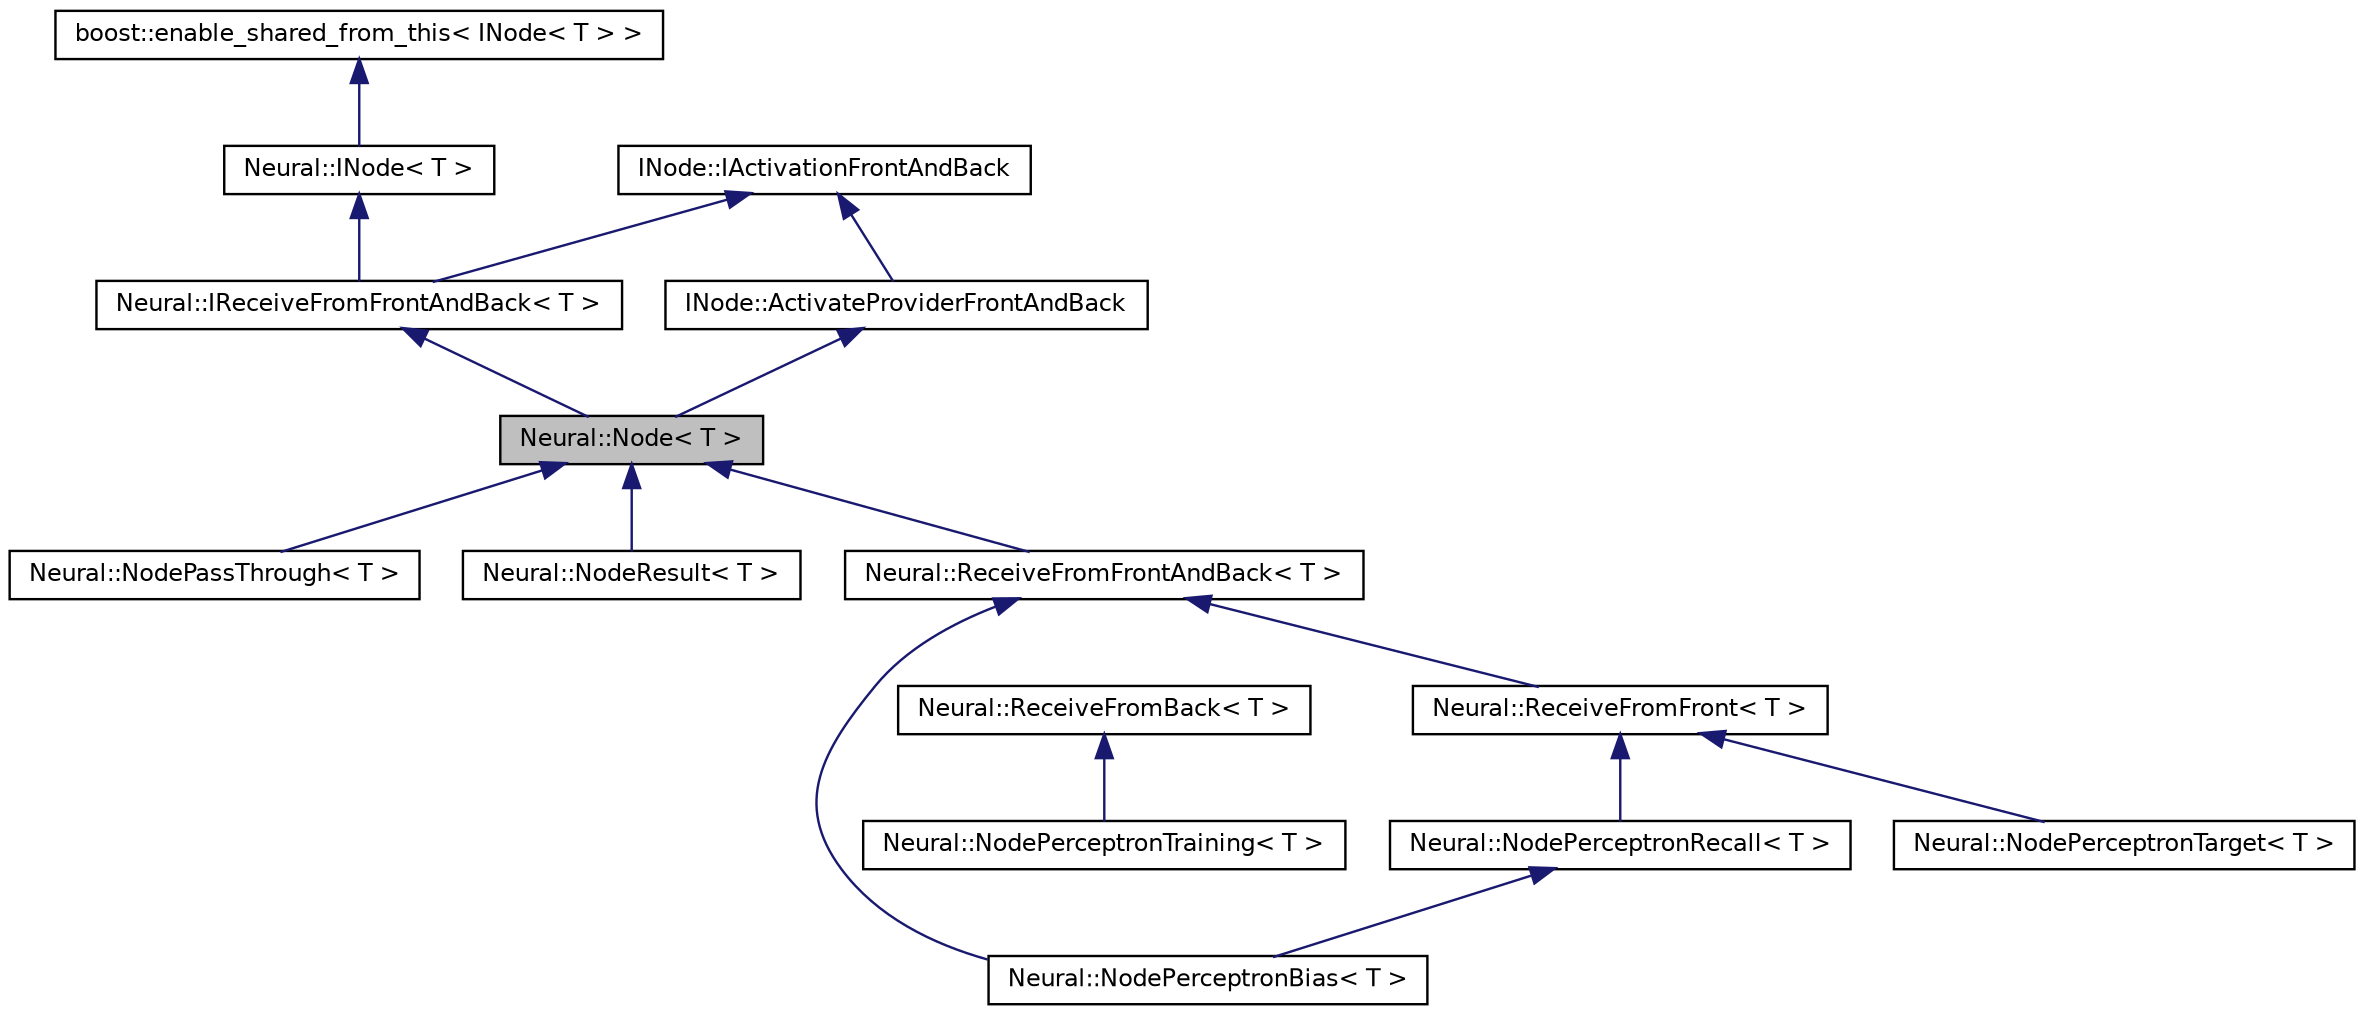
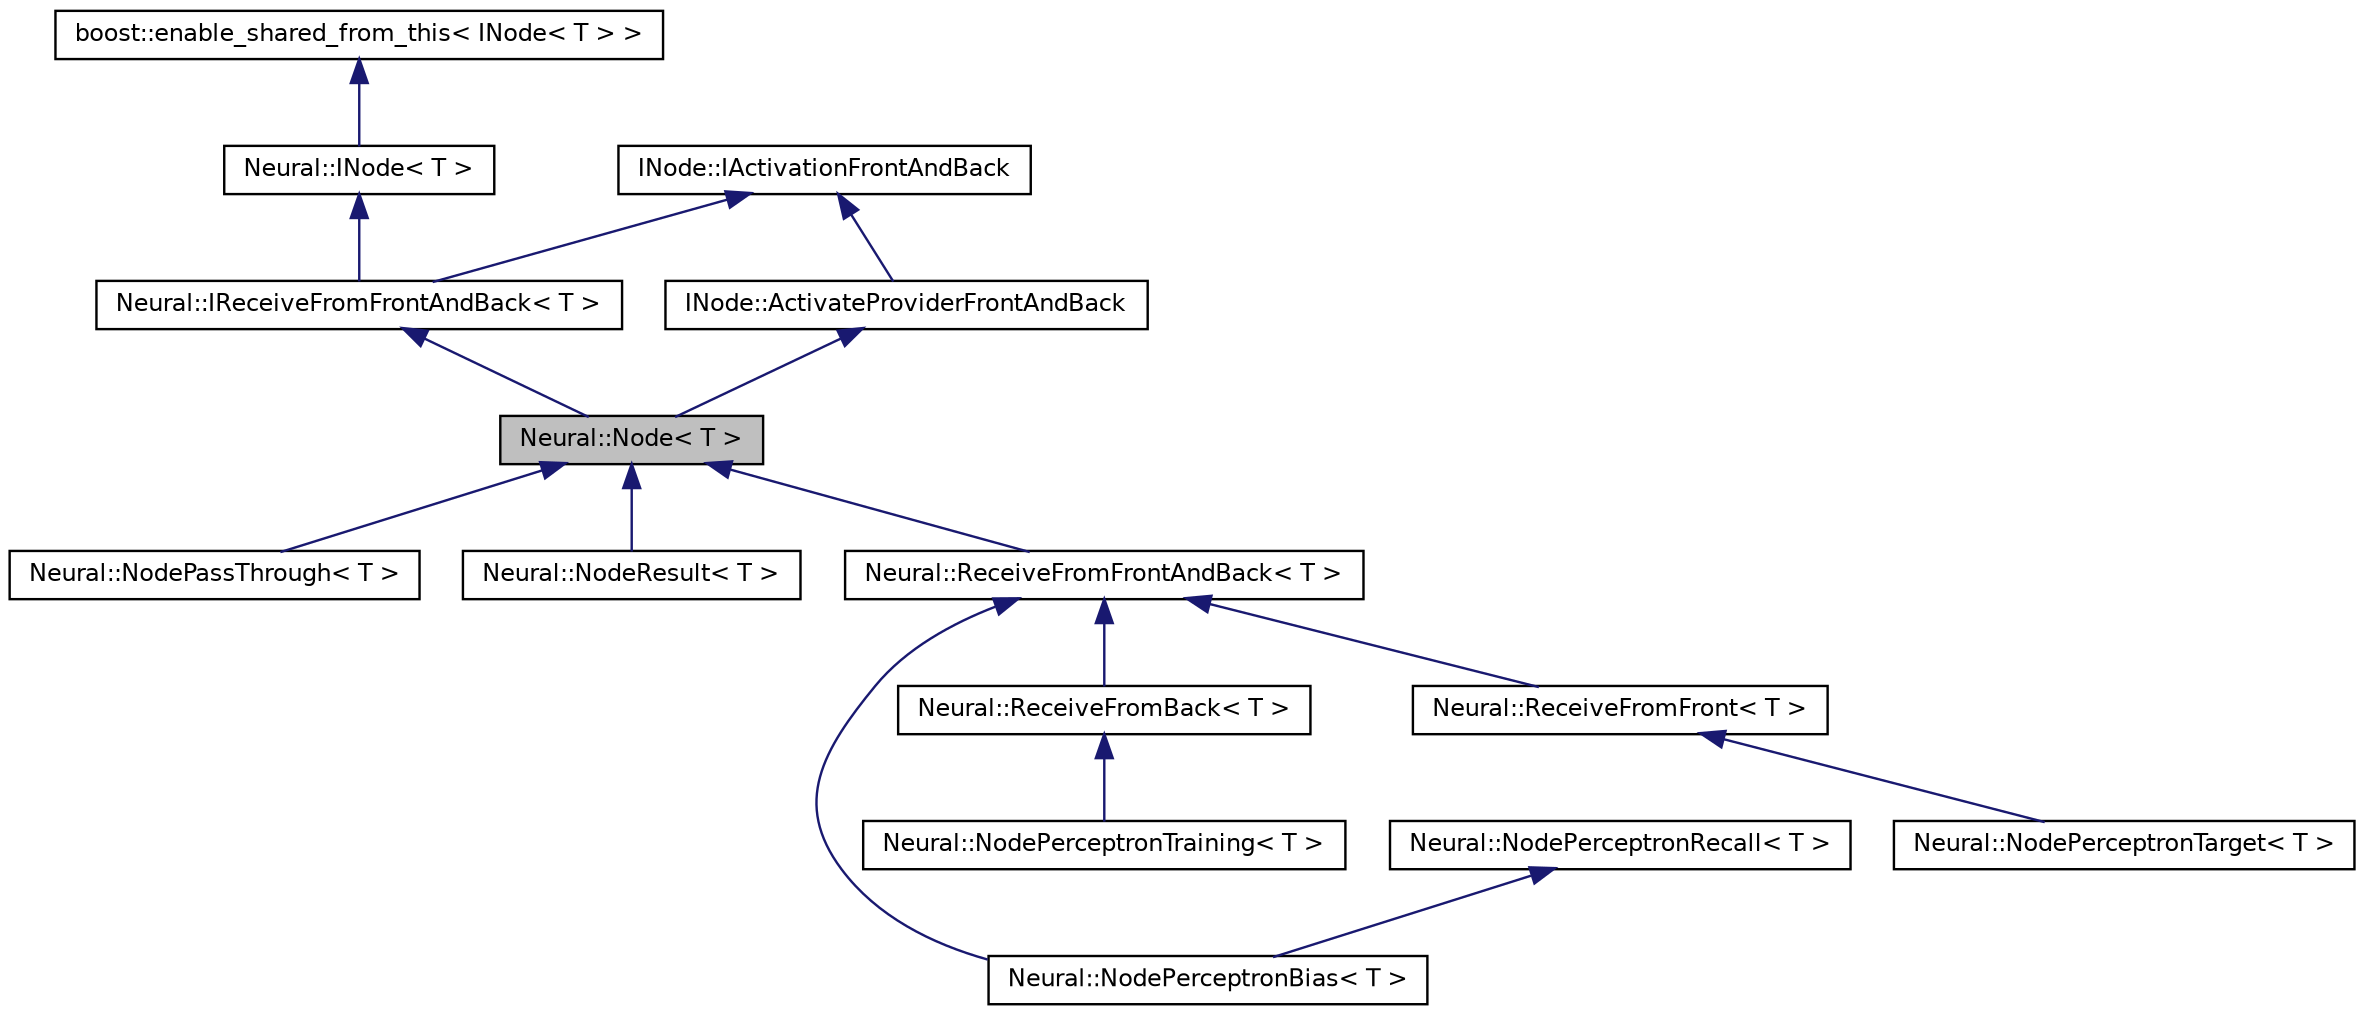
edge "Neural::ReceiveFromBack< T >" -> "Neural::ReceiveFromFrontAndBack< T >": added
edge "Neural::NodePerceptronRecall< T >" -> "Neural::ReceiveFromFront< T >": removed
